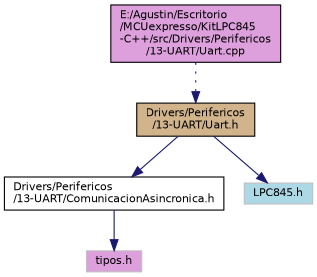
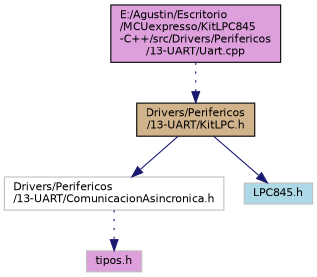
node "Drivers/Perifericos /13-UART/Uart.h": label "Drivers/Perifericos /13-UART/Uart.h" -> "Drivers/Perifericos /13-UART/KitLPC.h"
node "Drivers/Perifericos /13-UART/ComunicacionAsincronica.h": color black -> grey75
edge "Drivers/Perifericos /13-UART/ComunicacionAsincronica.h" -> "tipos.h": style solid -> dotted
